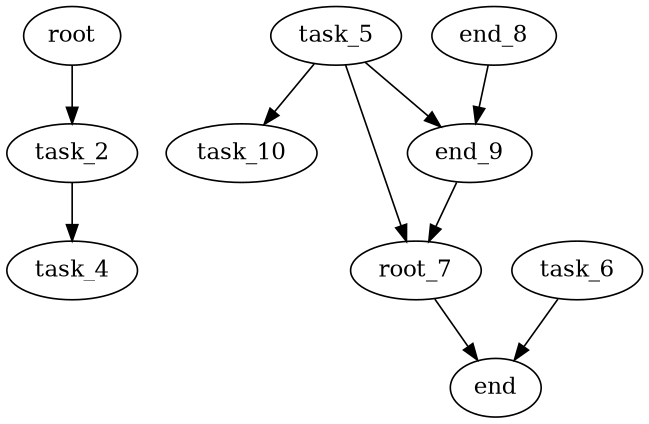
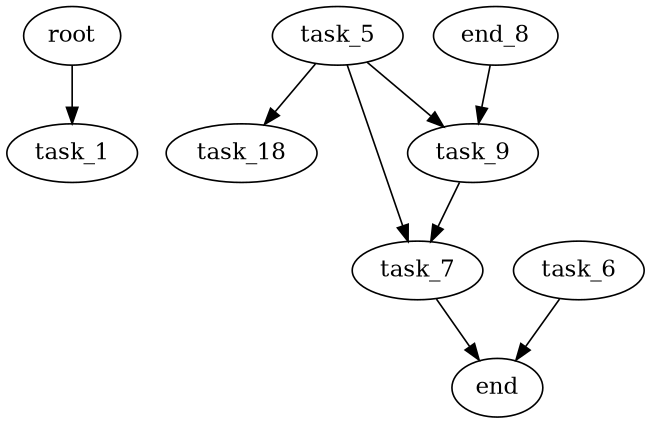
node "task_2": label "task_2" -> "task_1"
node "task_10": label "task_10" -> "task_18"
node "end_9": label "end_9" -> "task_9"
node "task_4": removed
node "root_7": label "root_7" -> "task_7"
